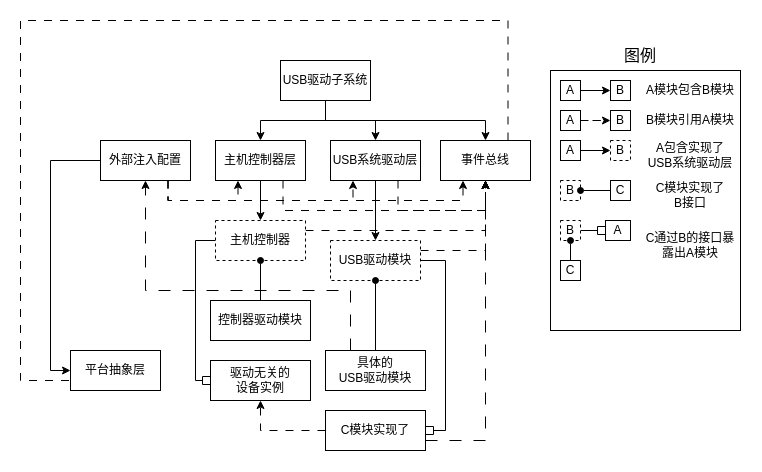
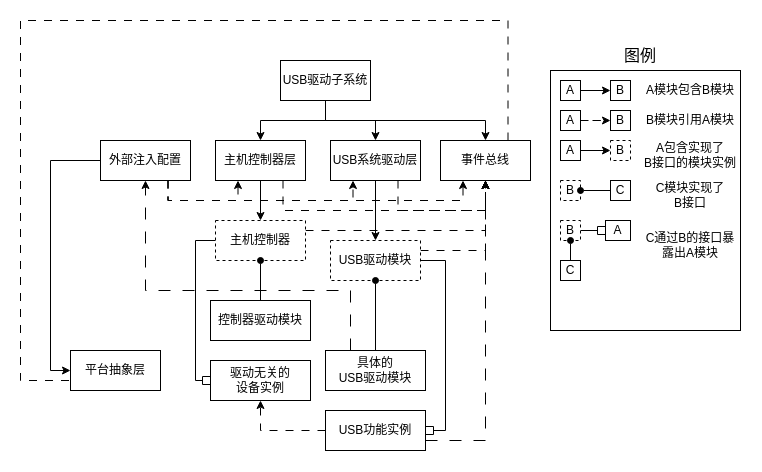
node "A包含实现了 USB系统驱动层": label "A包含实现了 USB系统驱动层" -> "A包含实现了 B接口的模块实例"
node "C模块实现了": label "C模块实现了" -> "USB功能实例"
